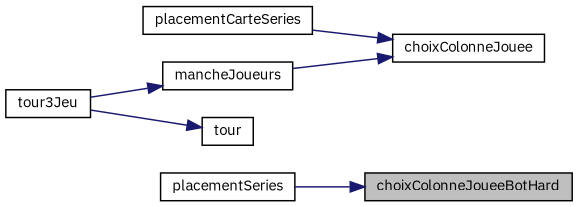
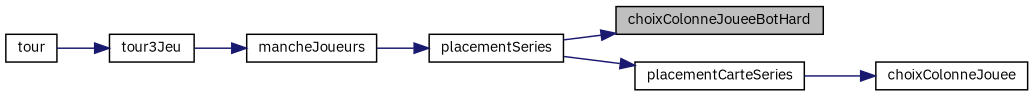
edge "placementSeries" -> "placementCarteSeries": added
edge "mancheJoueurs" -> "choixColonneJouee": now "mancheJoueurs" -> "placementSeries"
edge "tour3Jeu" -> "tour": reversed
